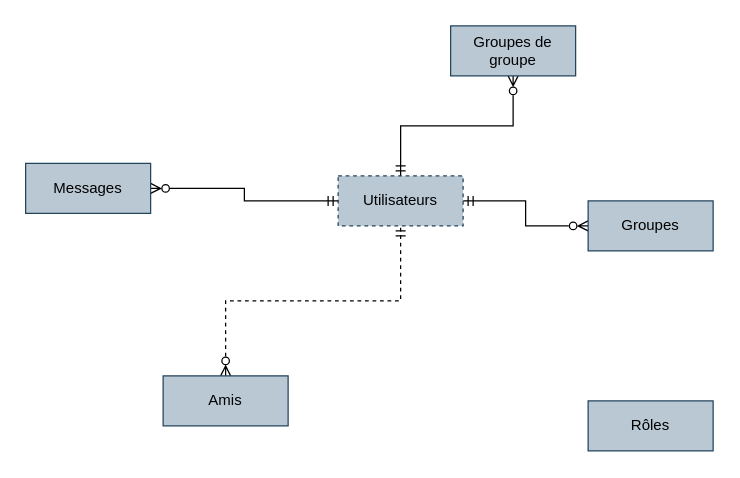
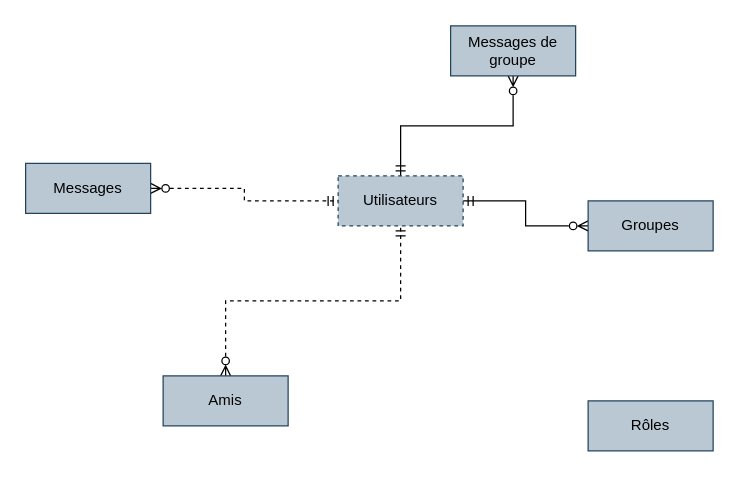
node "Groupes de groupe": label "Groupes de groupe" -> "Messages de groupe"
edge "Messages" -- "Utilisateurs": style solid -> dashed
